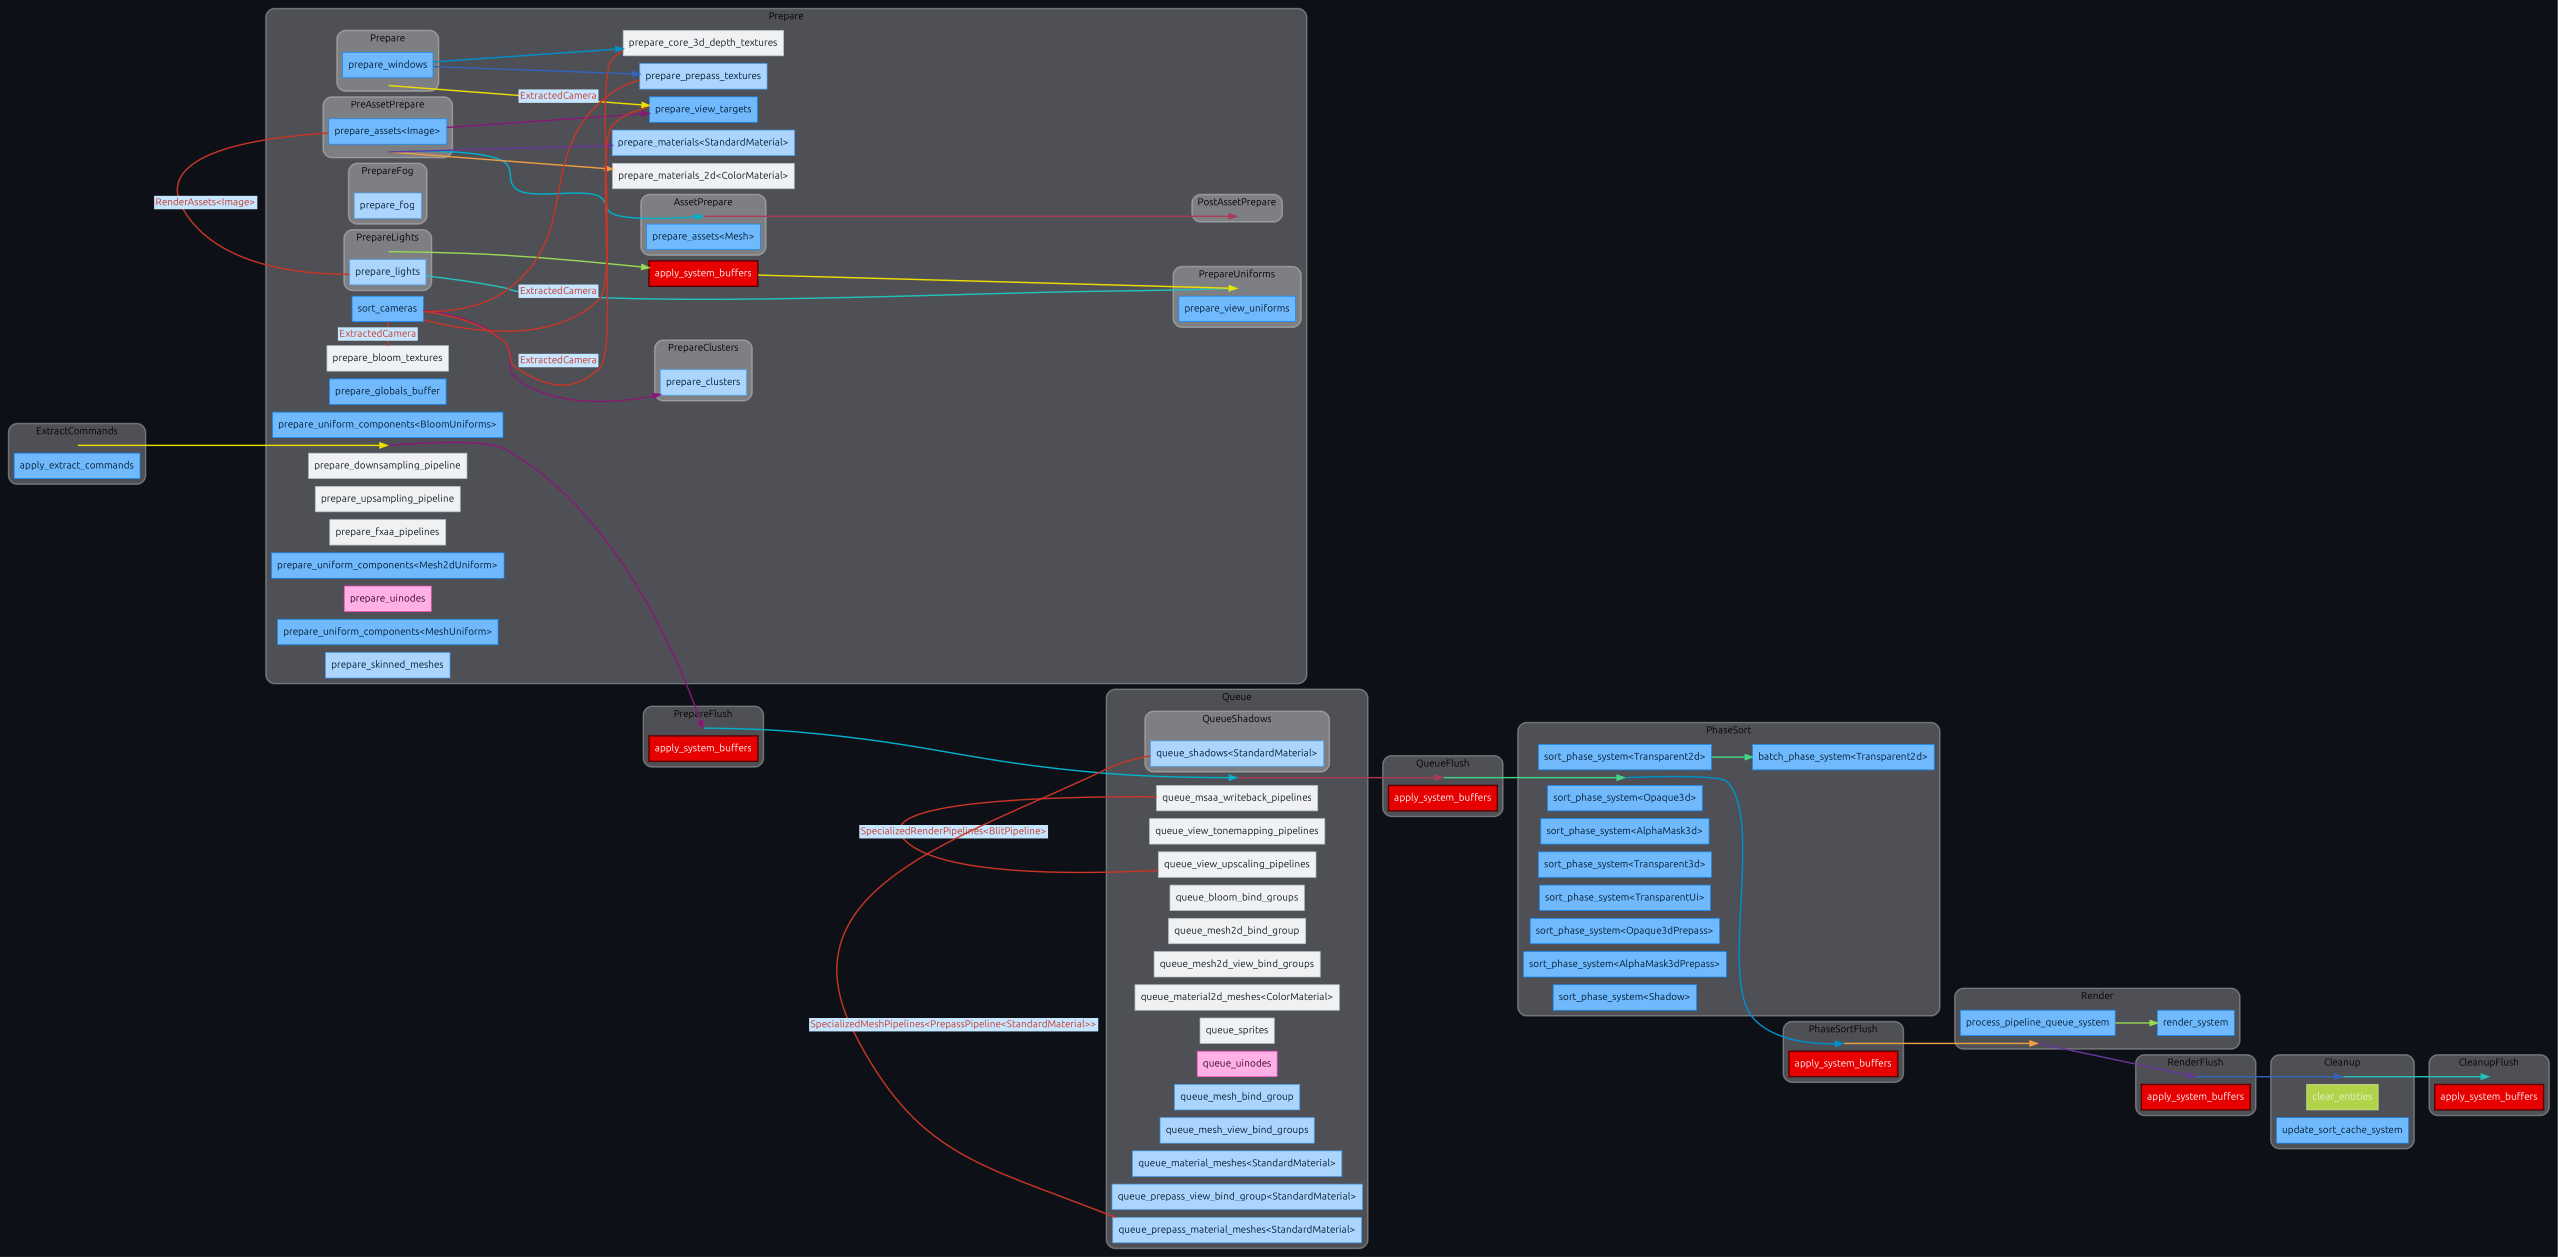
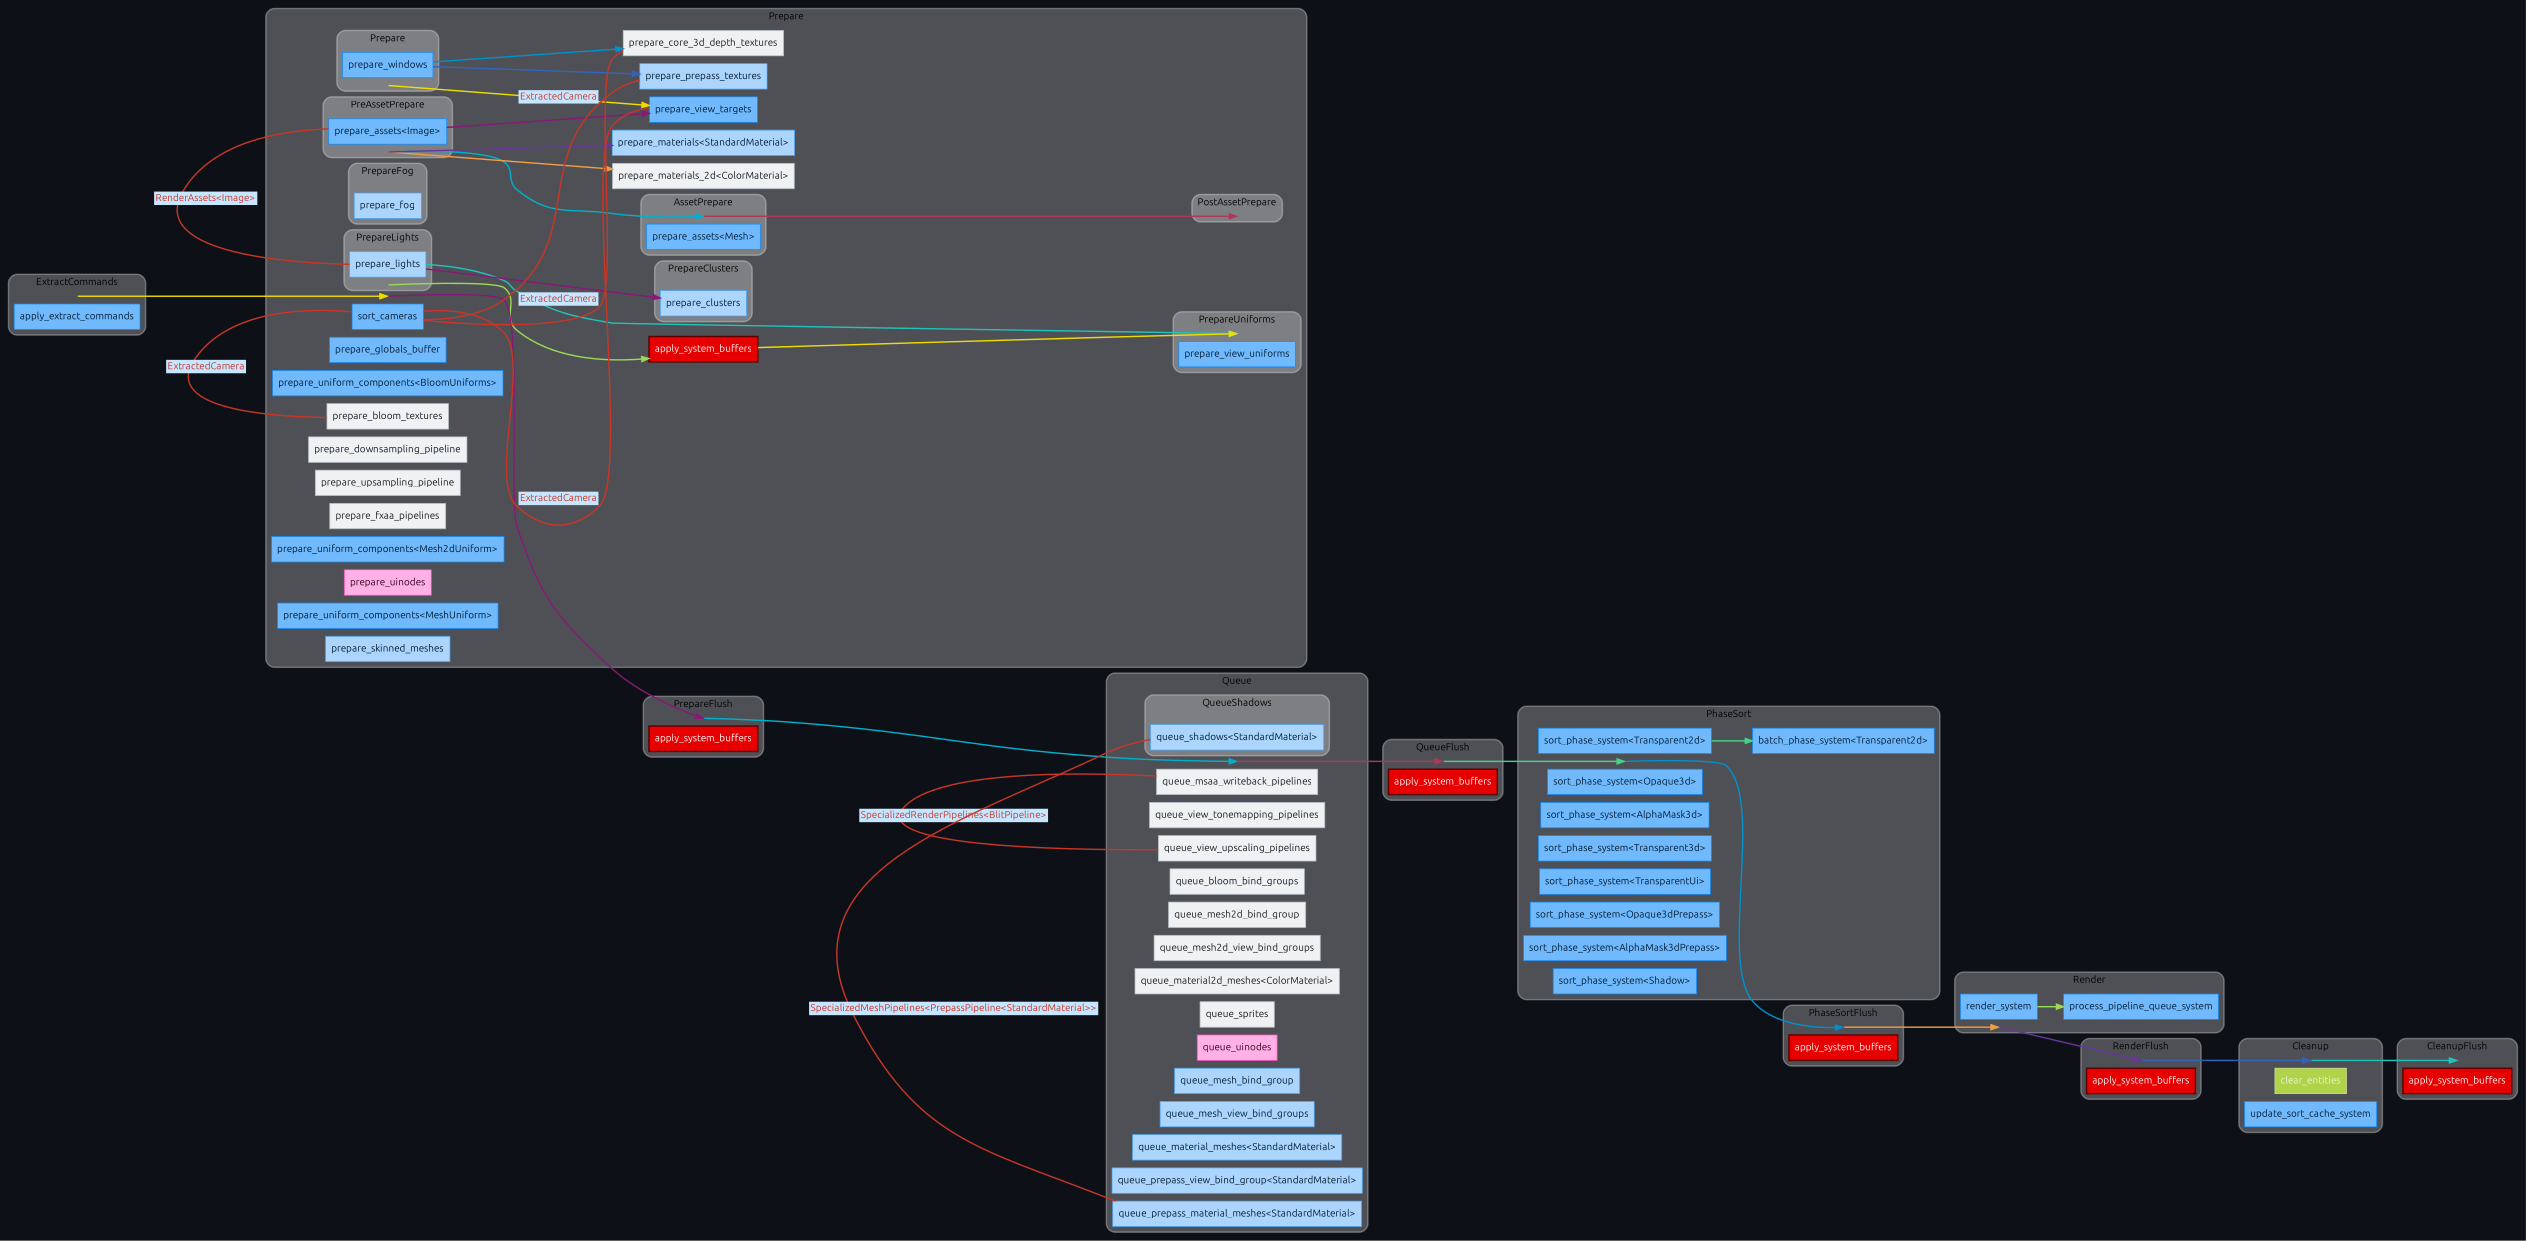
edge "sort_cameras" -> "prepare_clusters": now "prepare_lights" -> "prepare_clusters"
edge "process_pipeline_queue_system" -> "render_system": reversed
